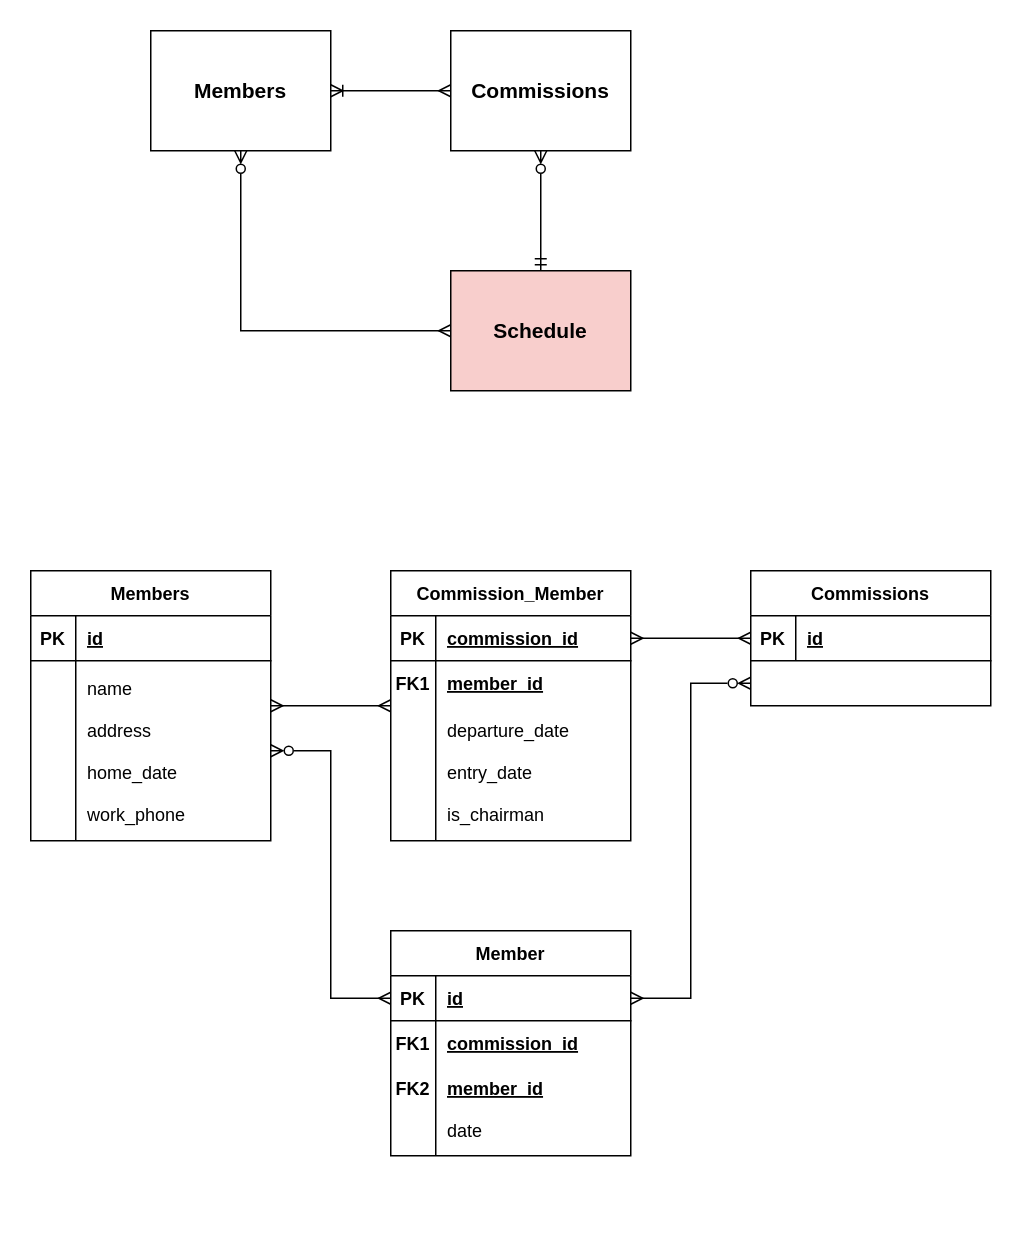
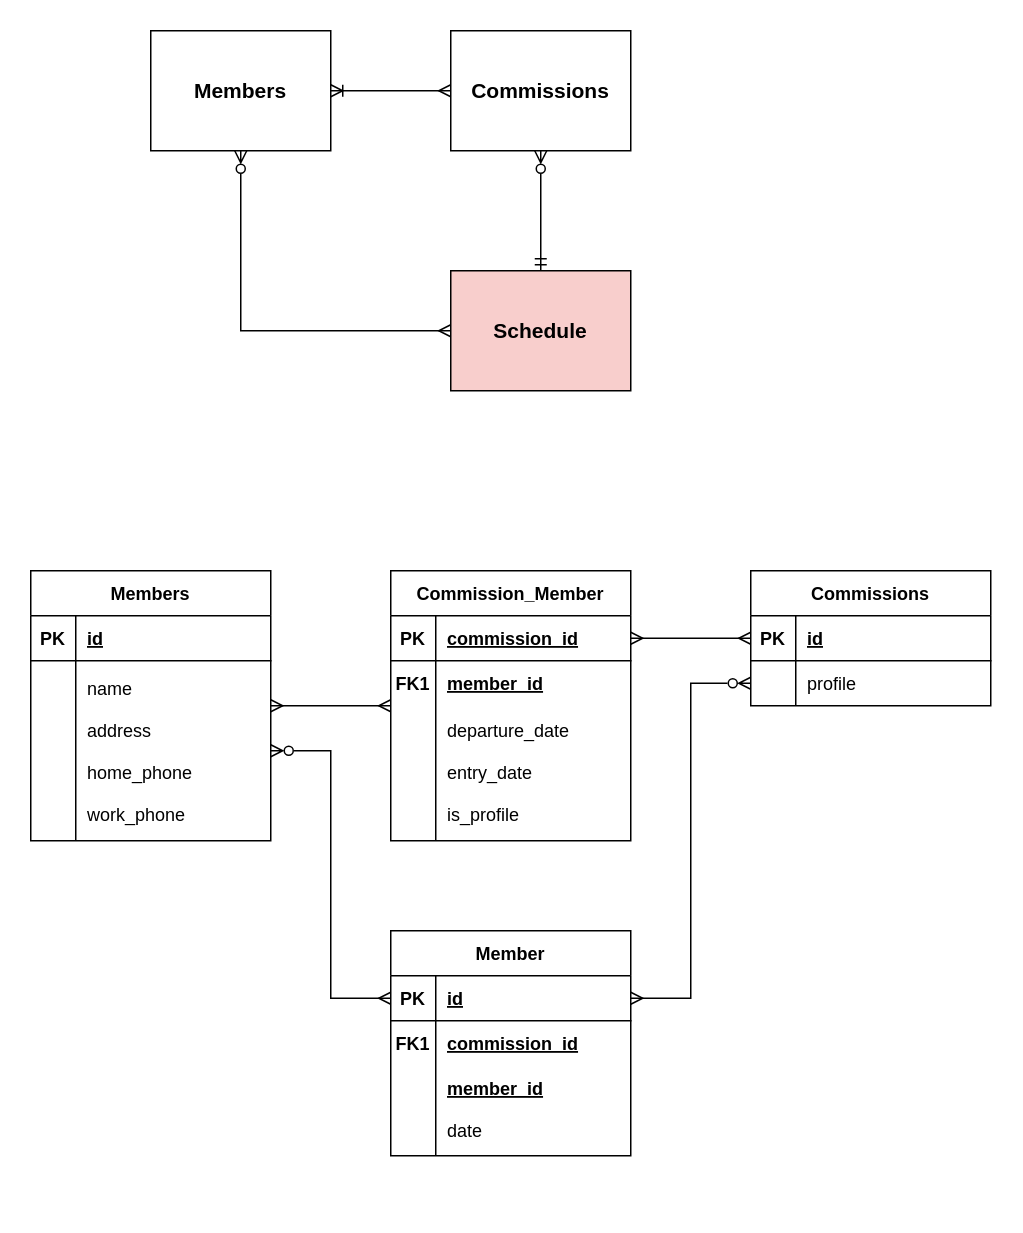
node "profile": added
node "name address home_date work_phone": label "name address home_date work_phone" -> "name address home_phone work_phone"
node "departure_date entry_date is_chairman": label "departure_date entry_date is_chairman" -> "departure_date entry_date is_profile"
node "FK2": removed
